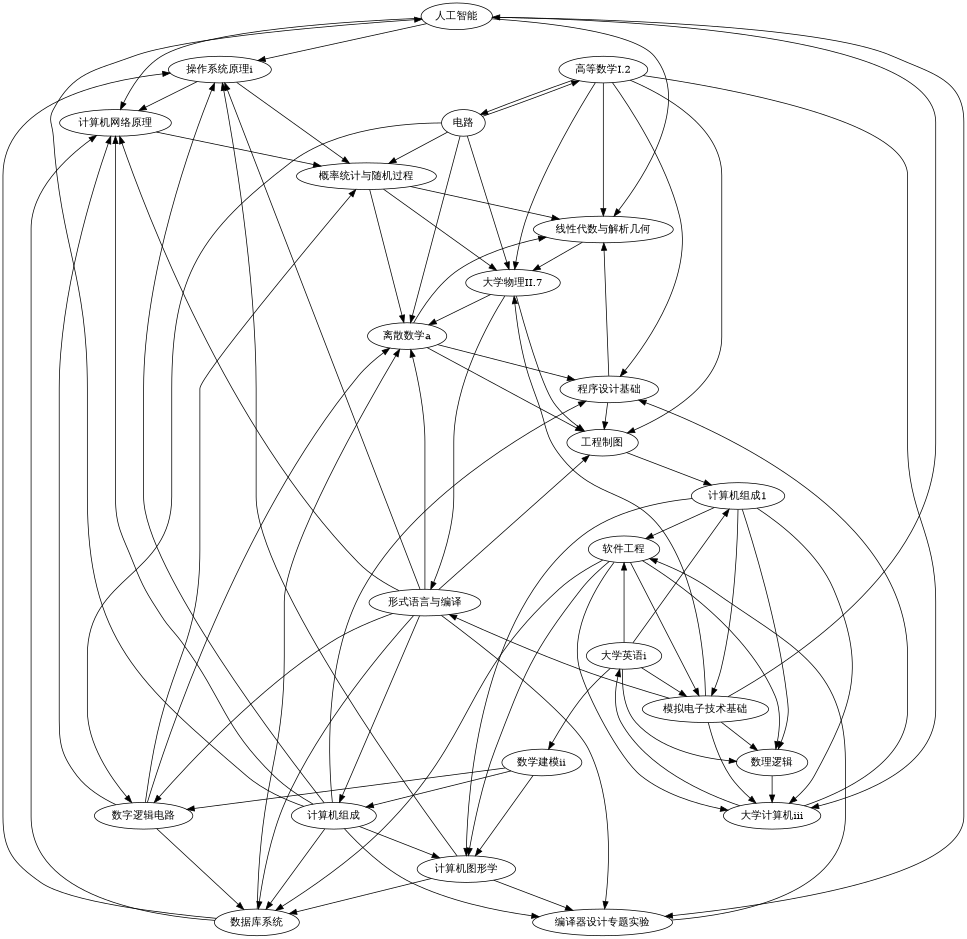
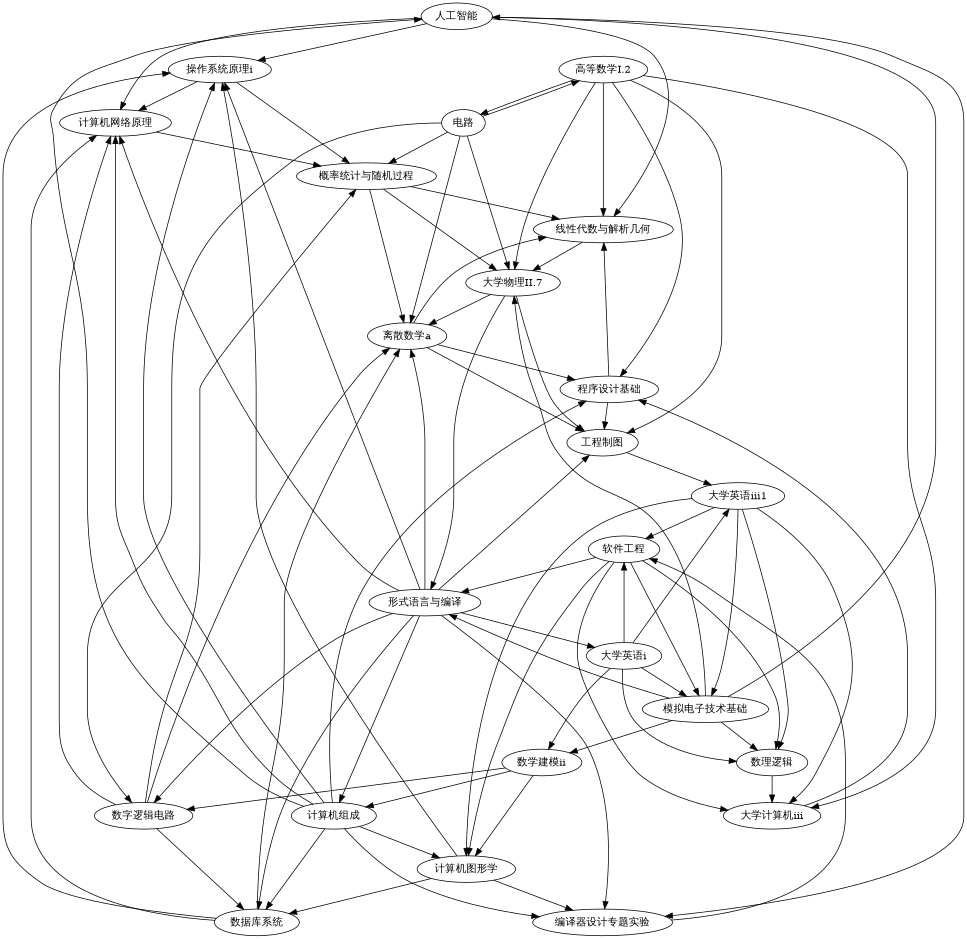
node "计算机组成1": label "计算机组成1" -> "大学英语iii1"
edge "软件工程" -> "数据库系统": now "软件工程" -> "形式语言与编译"
edge "大学计算机iii" -> "大学英语i": now "形式语言与编译" -> "大学英语i"
edge "模拟电子技术基础" -> "大学计算机iii": now "模拟电子技术基础" -> "数学建模ii"
